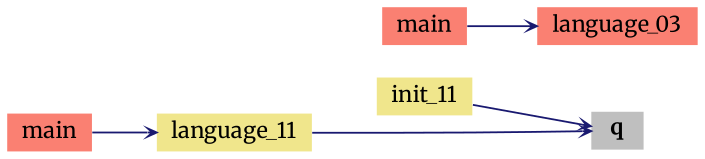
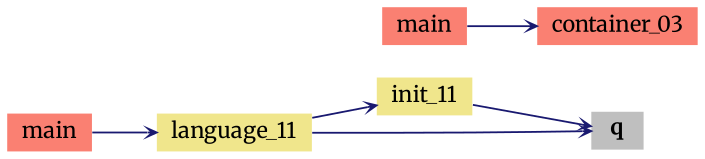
node "language_03": label "language_03" -> "container_03"
edge "language_11" -> "init_11": added
